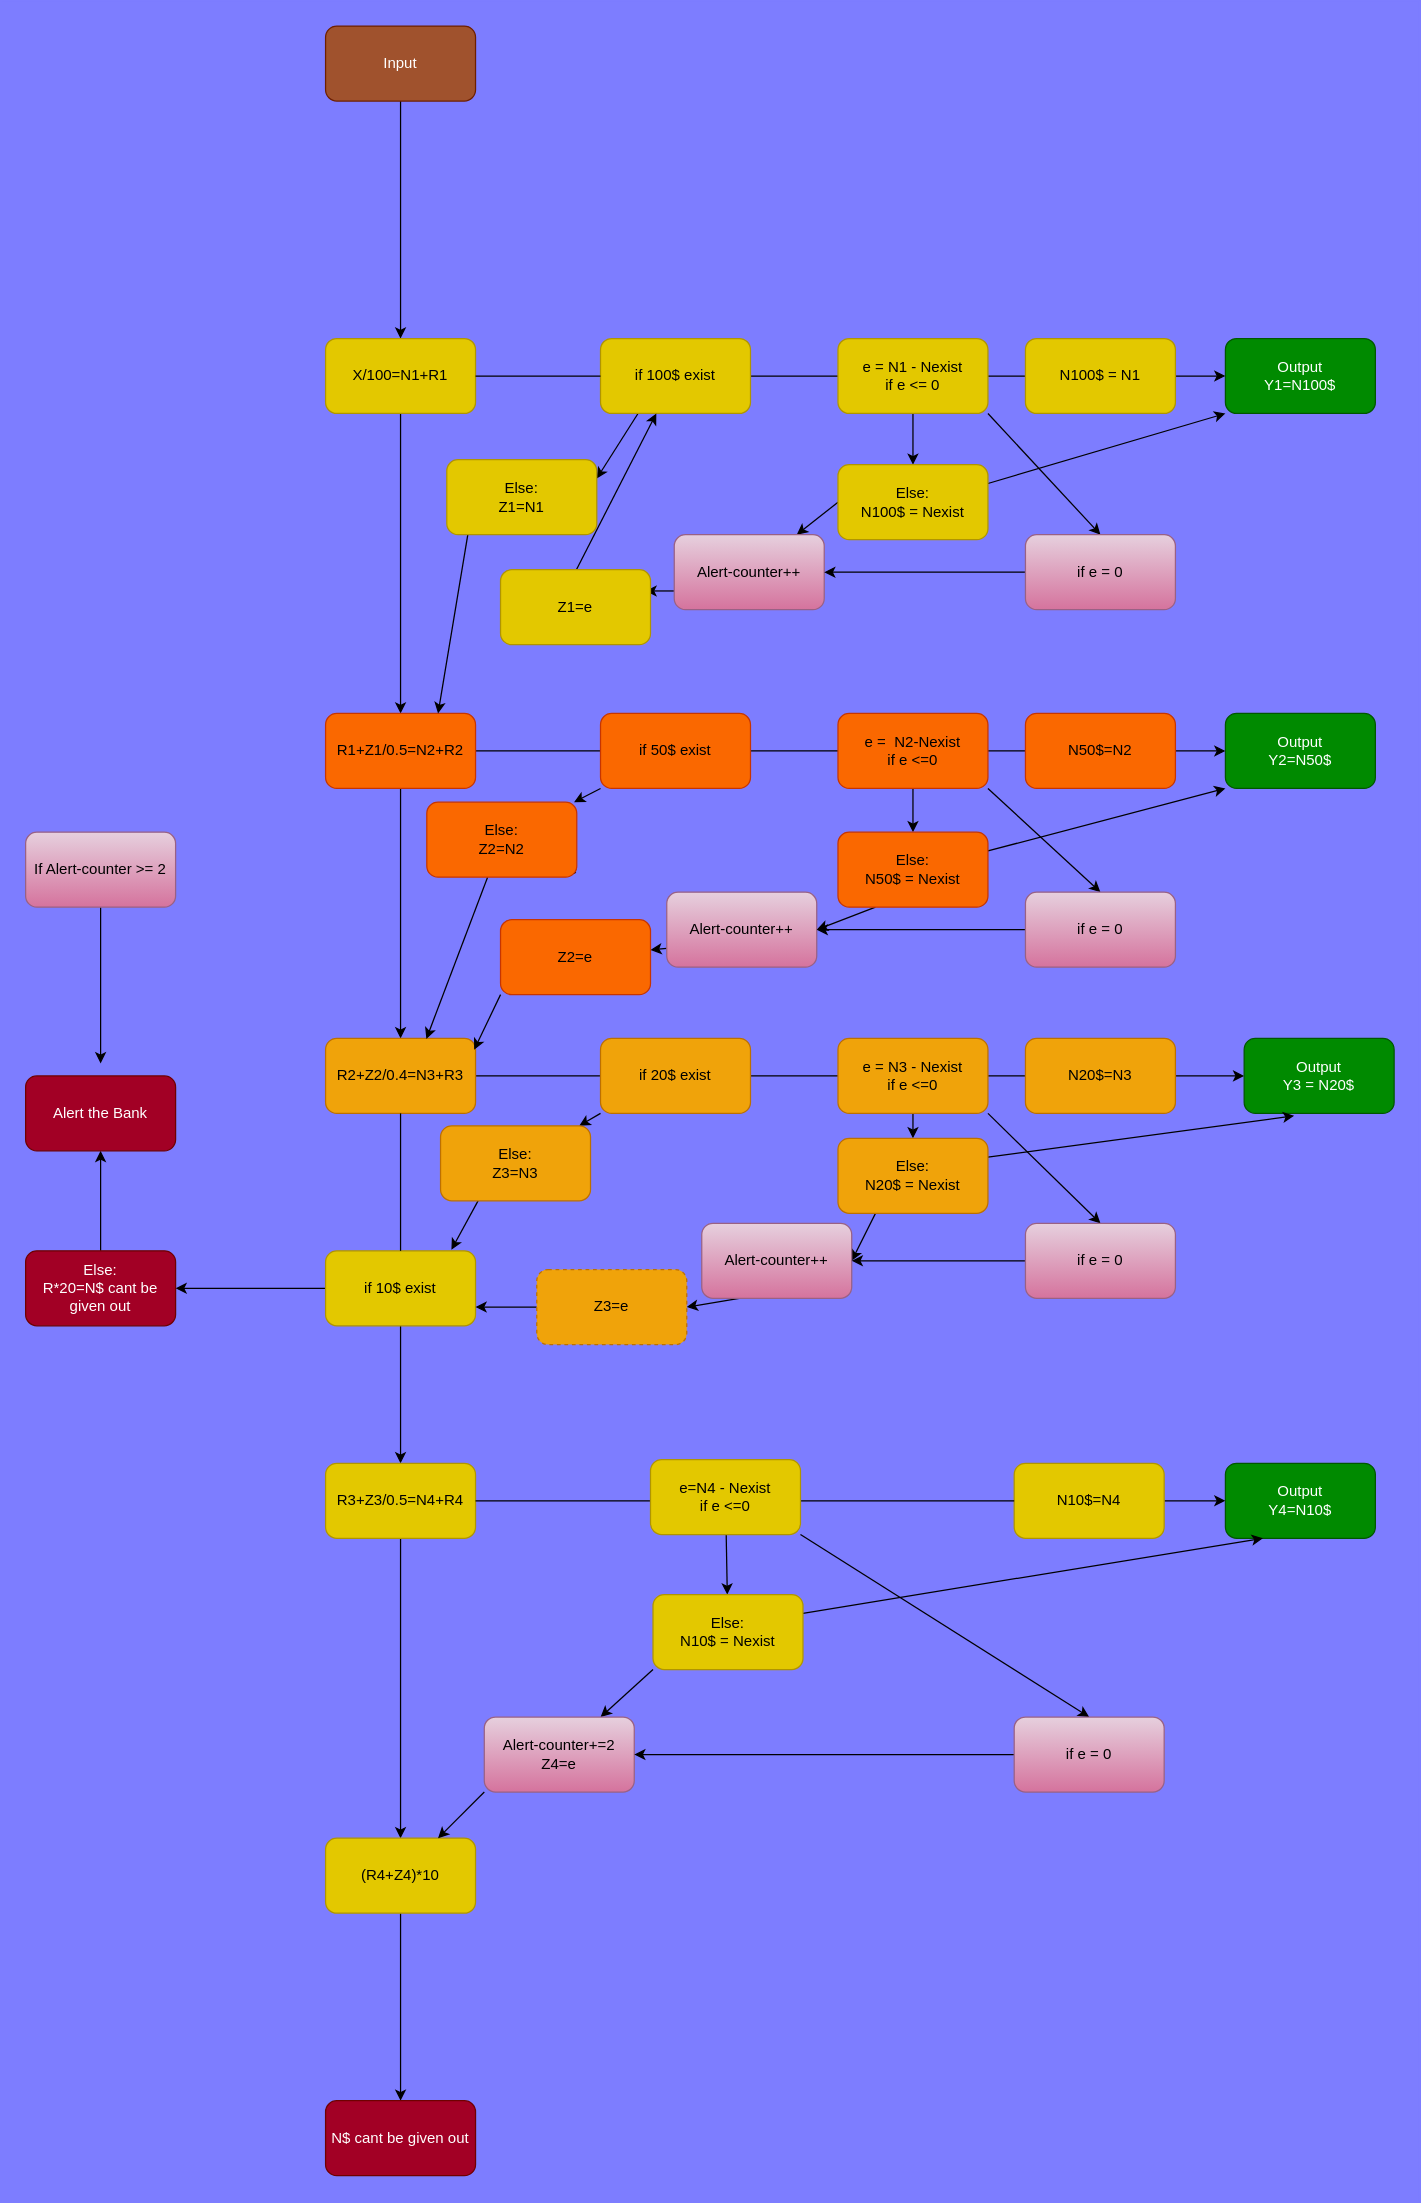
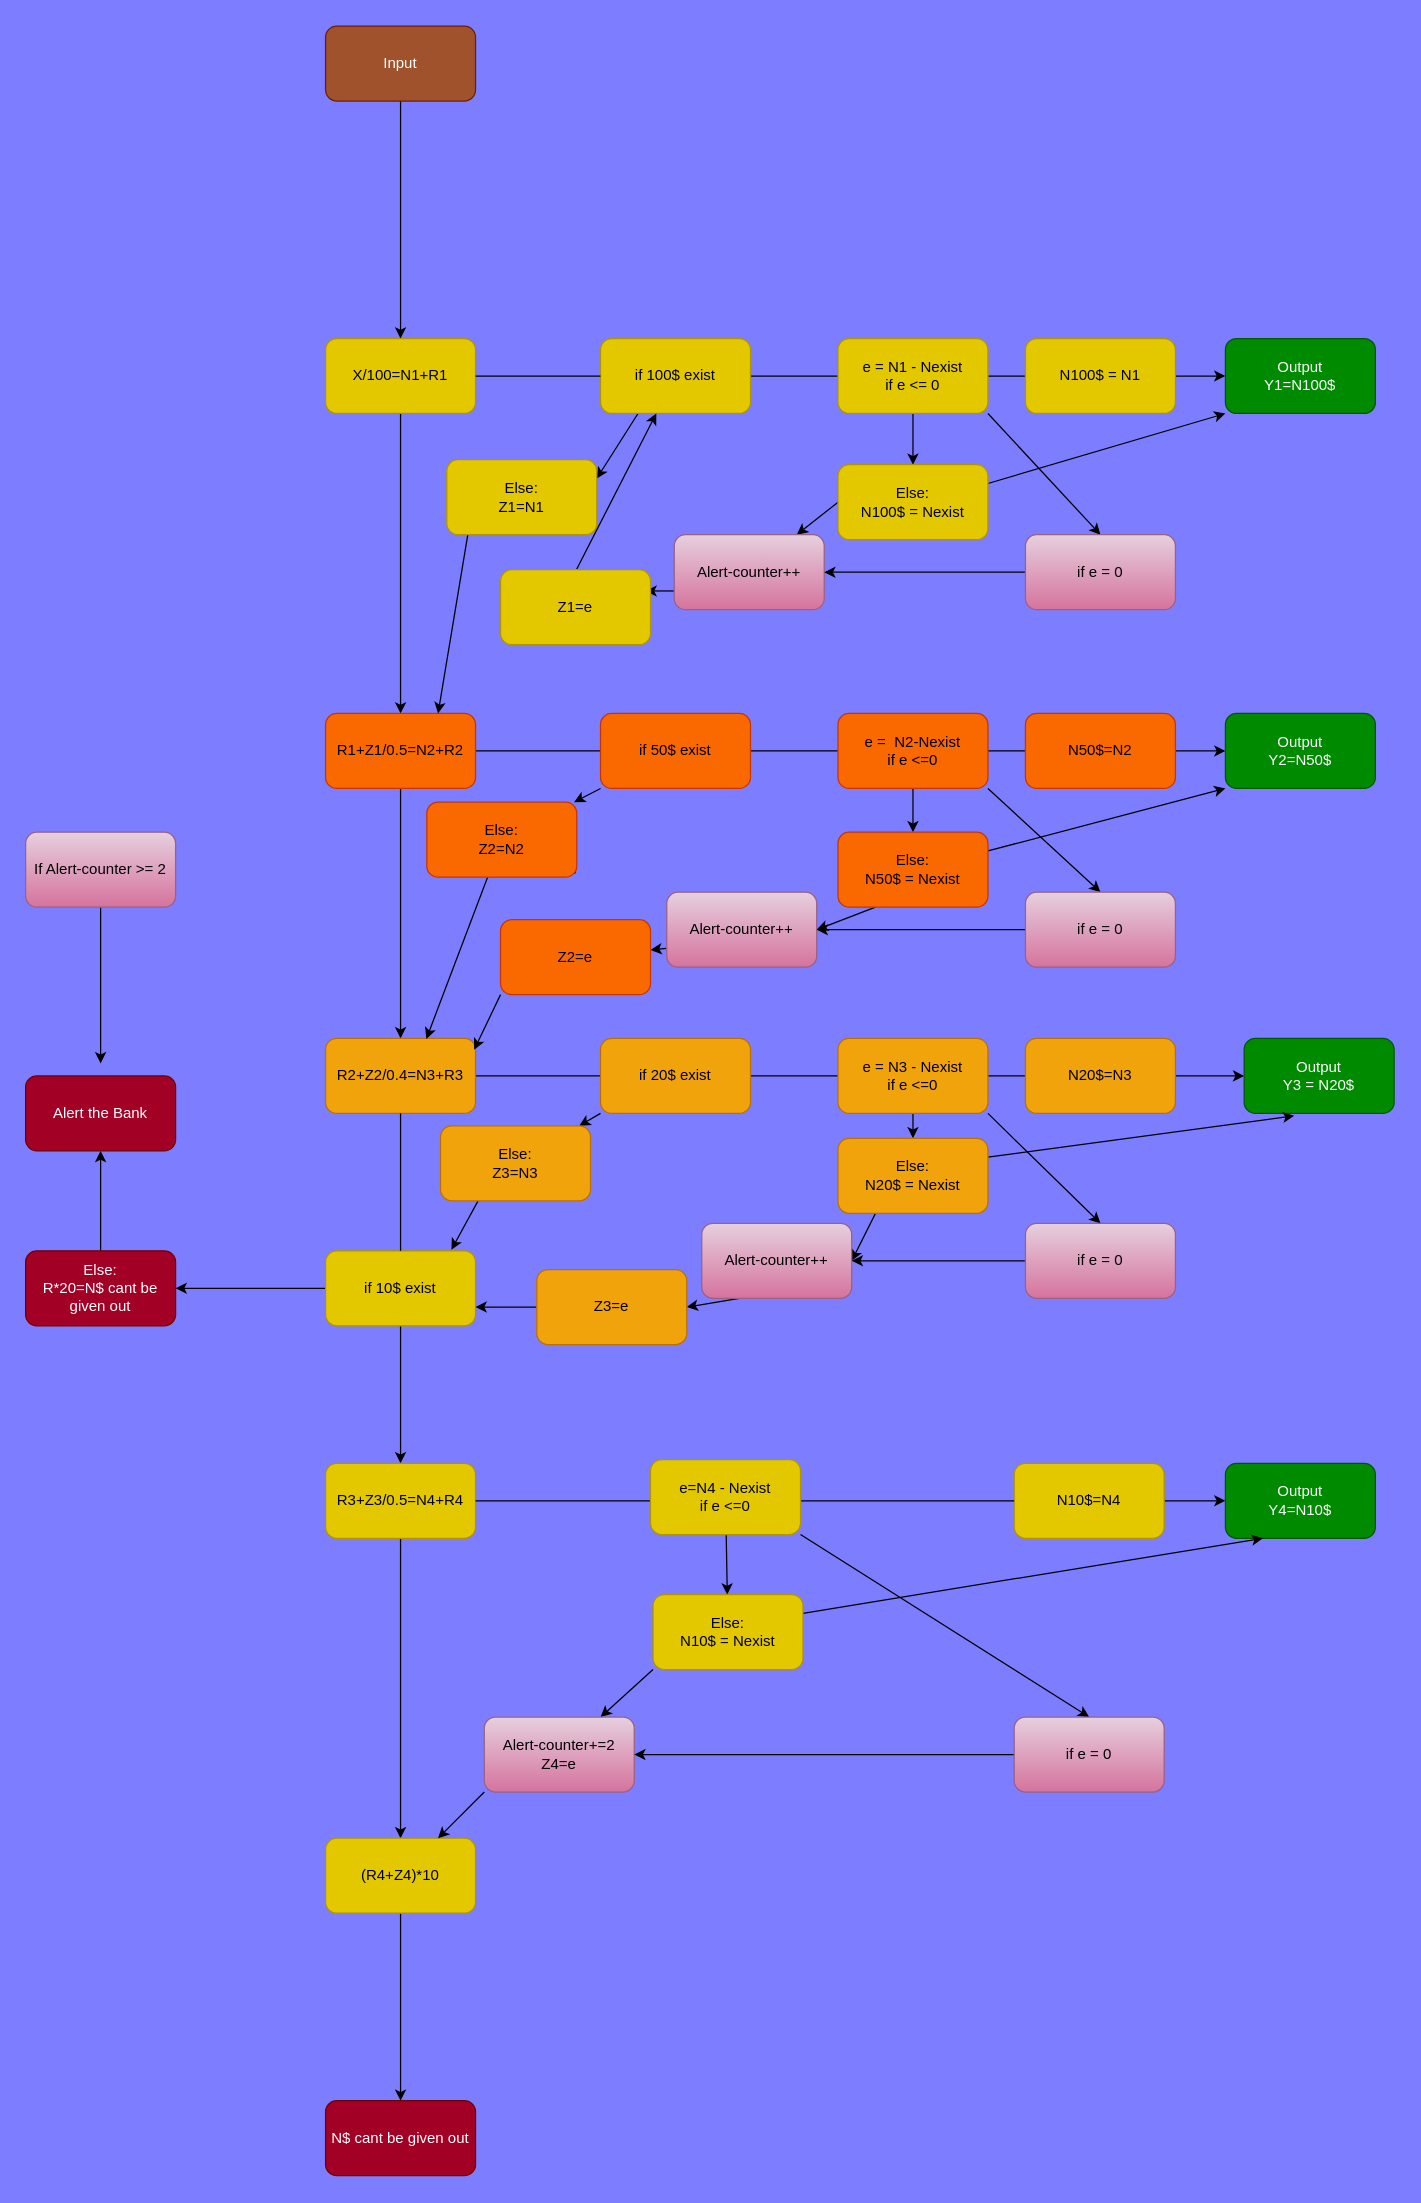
node "Z3=e": style dashed -> solid
